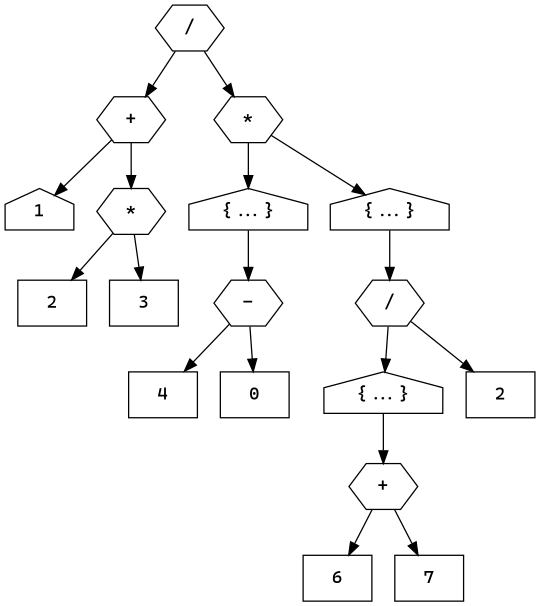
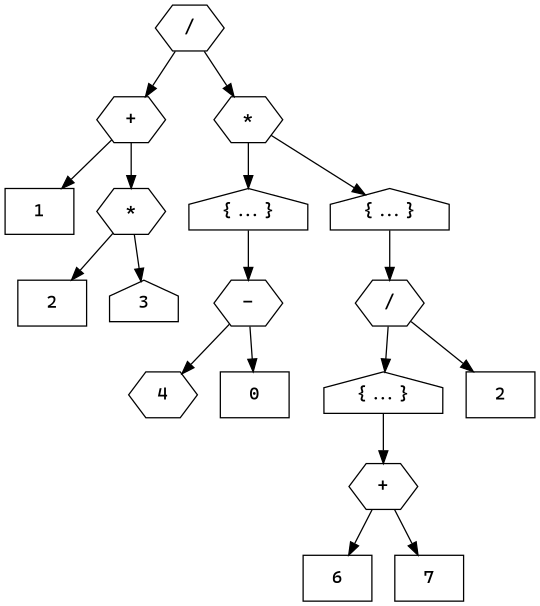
node "1": shape house -> box
node "3": shape box -> house
node "4": shape box -> hexagon
